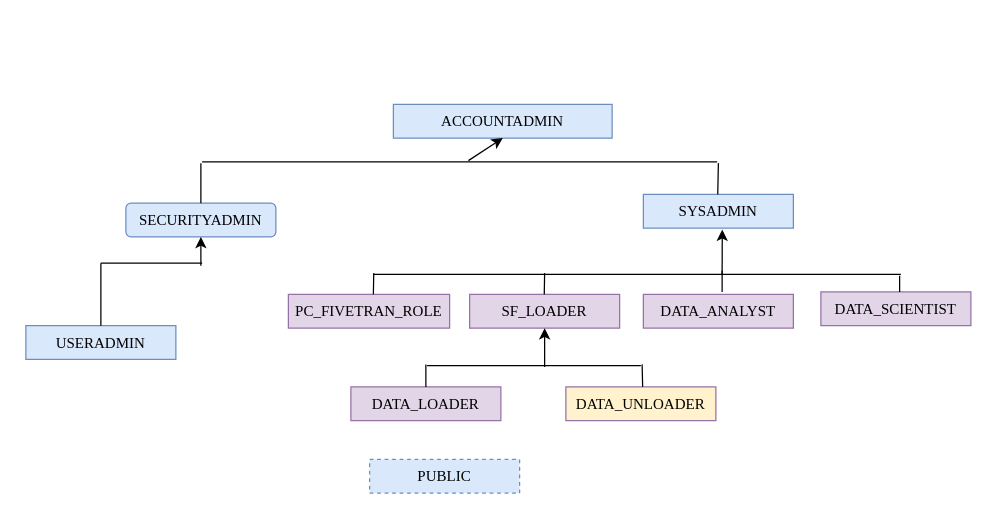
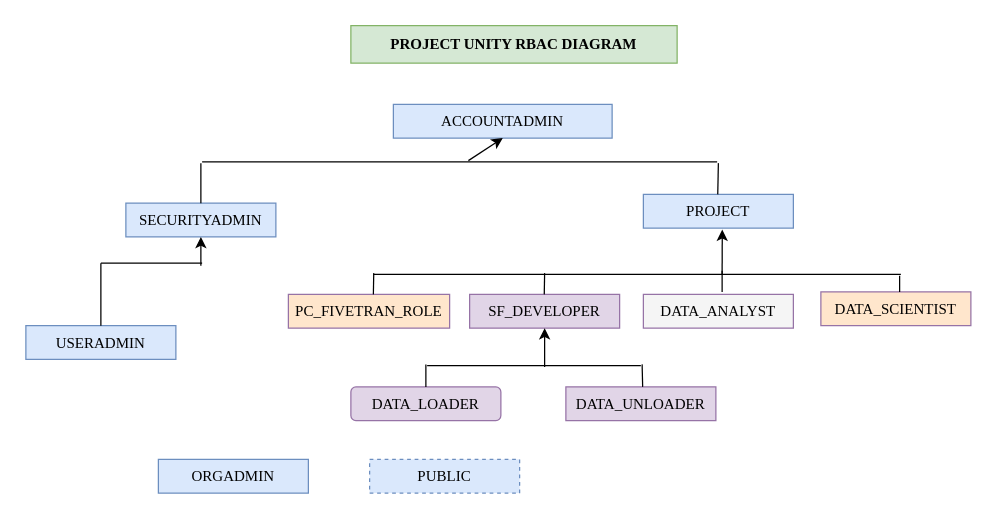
node "PROJECT UNITY RBAC DIAGRAM": added
node "SYSADMIN": label "SYSADMIN" -> "PROJECT"
node "SECURITYADMIN": shape rounded rectangle -> rectangle
node "DATA_SCIENTIST": fillcolor #e1d5e7 -> #ffe6cc
node "PC_FIVETRAN_ROLE": fillcolor #e1d5e7 -> #ffe6cc
node "DATA_ANALYST": fillcolor #e1d5e7 -> #f5f5f5
node "SF_LOADER": label "SF_LOADER" -> "SF_DEVELOPER"
node "DATA_LOADER": shape rectangle -> rounded rectangle
node "DATA_UNLOADER": fillcolor #fff2cc -> #e1d5e7
node "ORGADMIN": added
